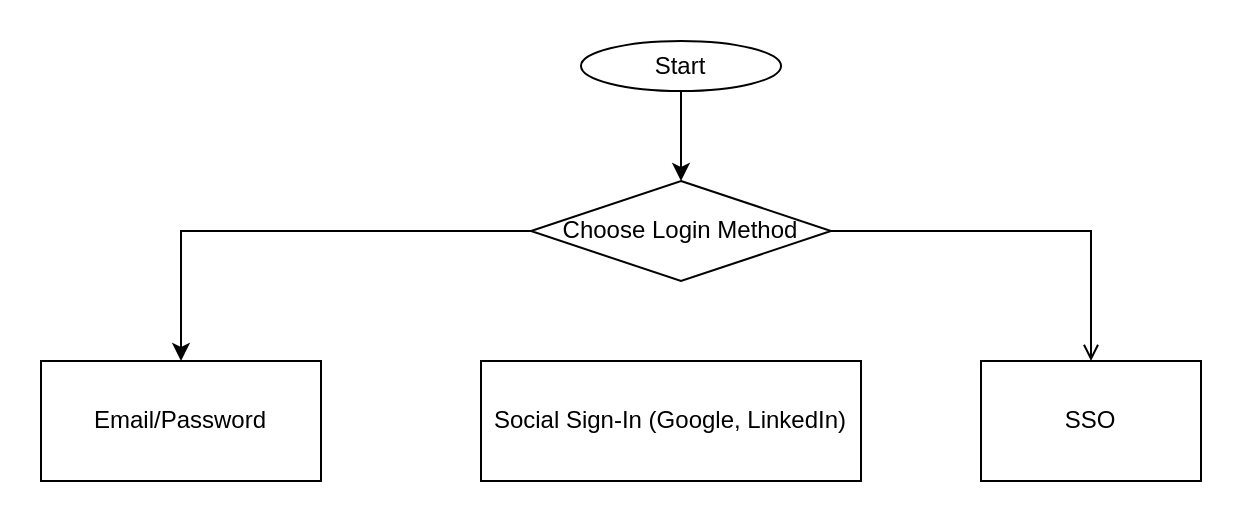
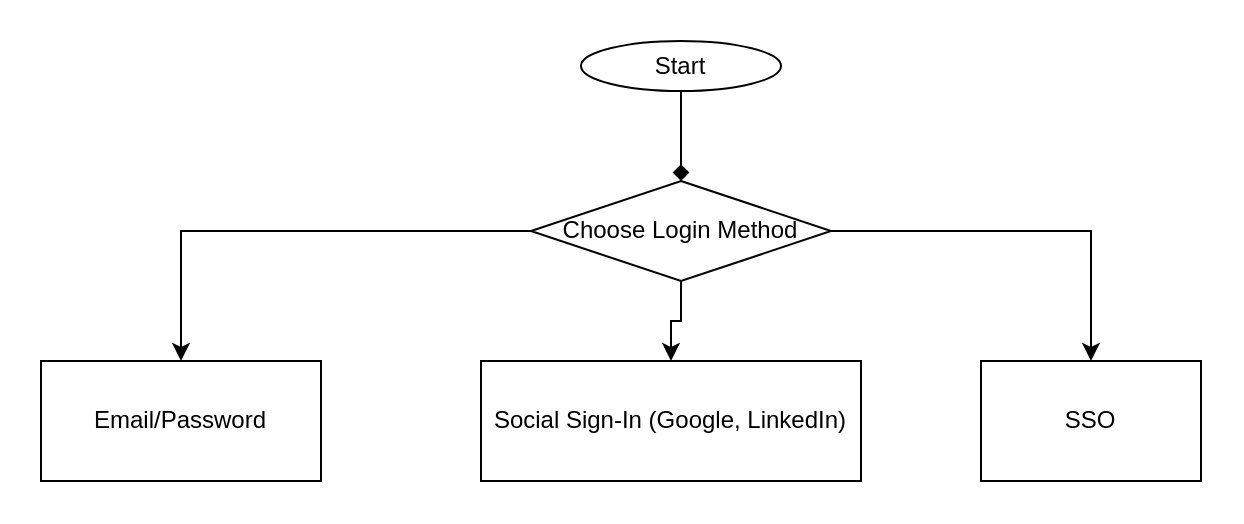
edge "Start" -> "Choose Login Method": arrowhead classic -> diamond
edge "Choose Login Method" -> "Social Sign-In (Google, LinkedIn)": added
edge "Choose Login Method" -> "SSO": arrowhead open -> classic
